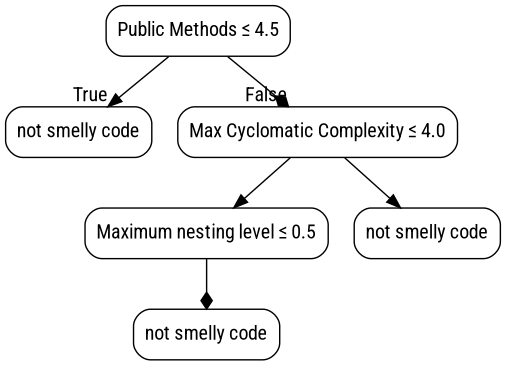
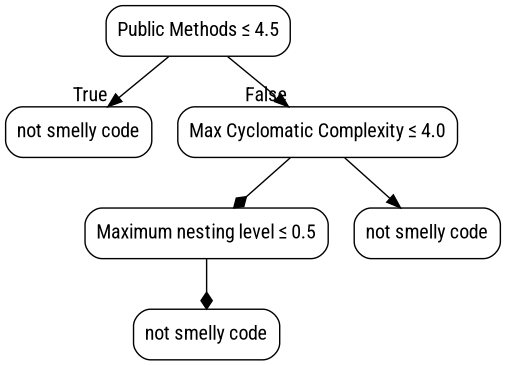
edge "Public Methods ≤ 4.5" -> "Max Cyclomatic Complexity ≤ 4.0": arrowhead diamond -> normal
edge "Max Cyclomatic Complexity ≤ 4.0" -> "Maximum nesting level ≤ 0.5": arrowhead normal -> diamond
